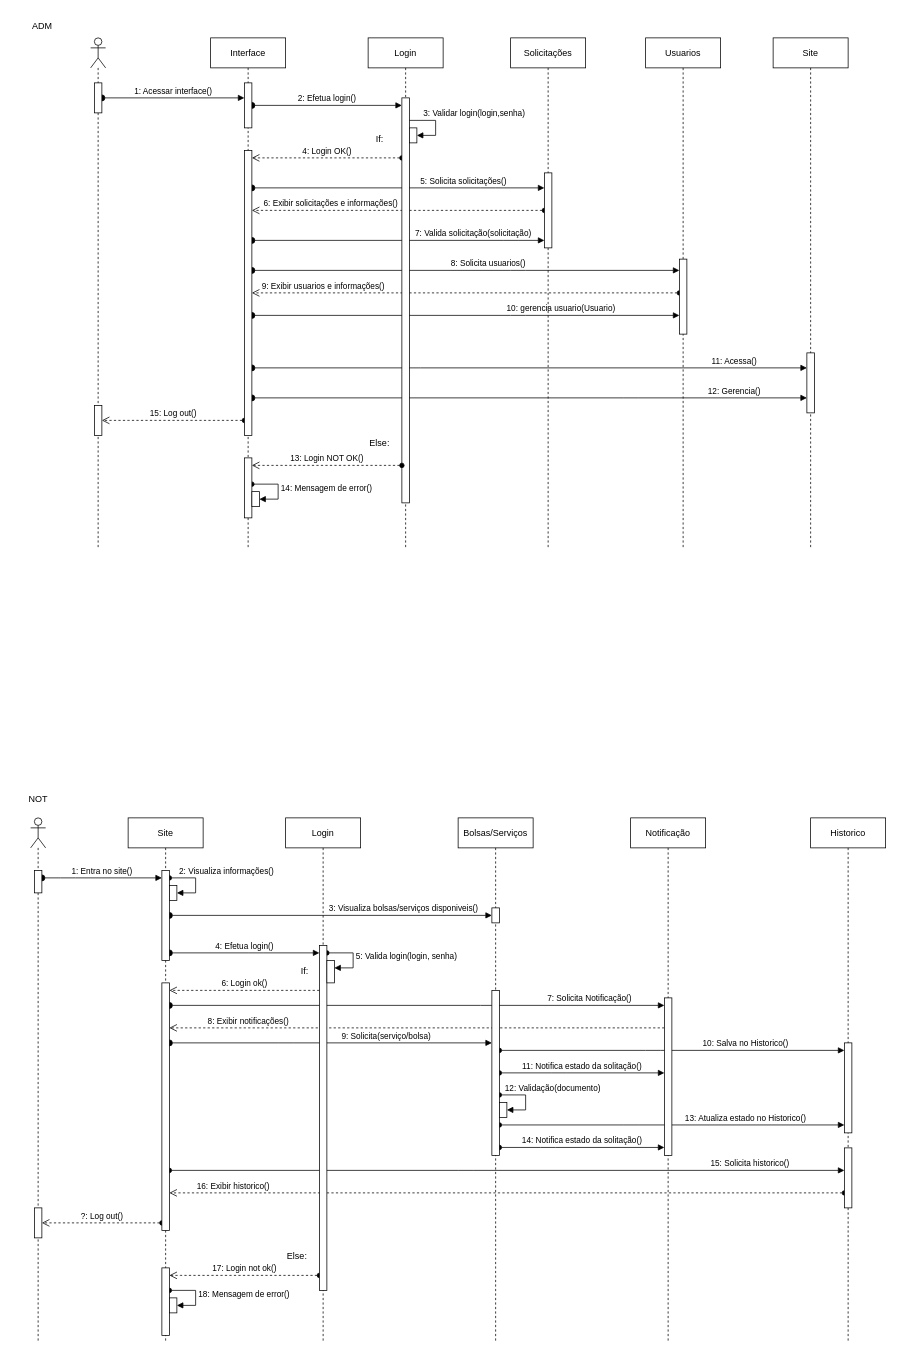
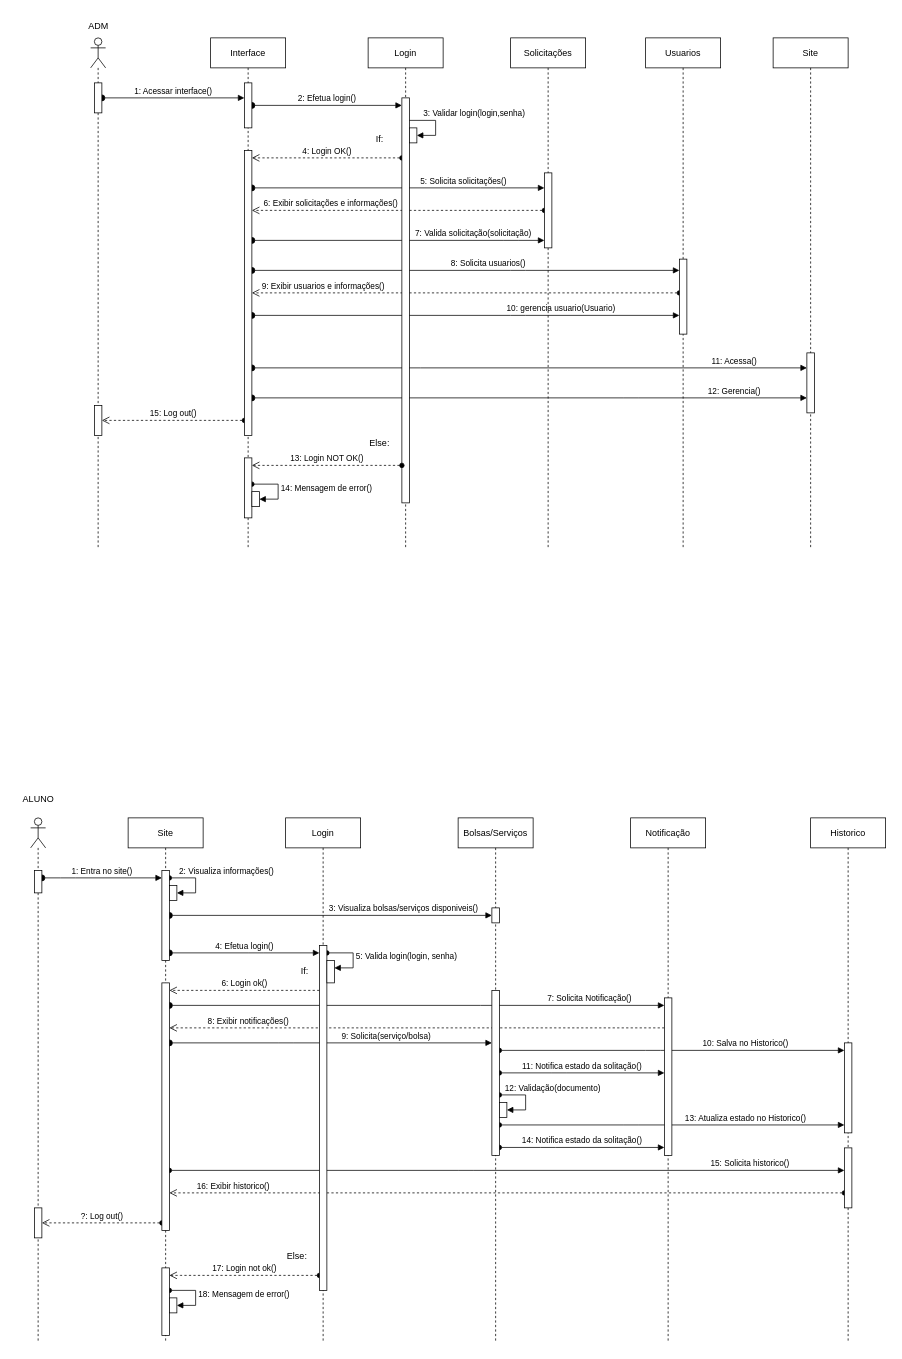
node "ADM": moved (42, 27) -> (98, 27)
node "NOT": label "NOT" -> "ALUNO"
